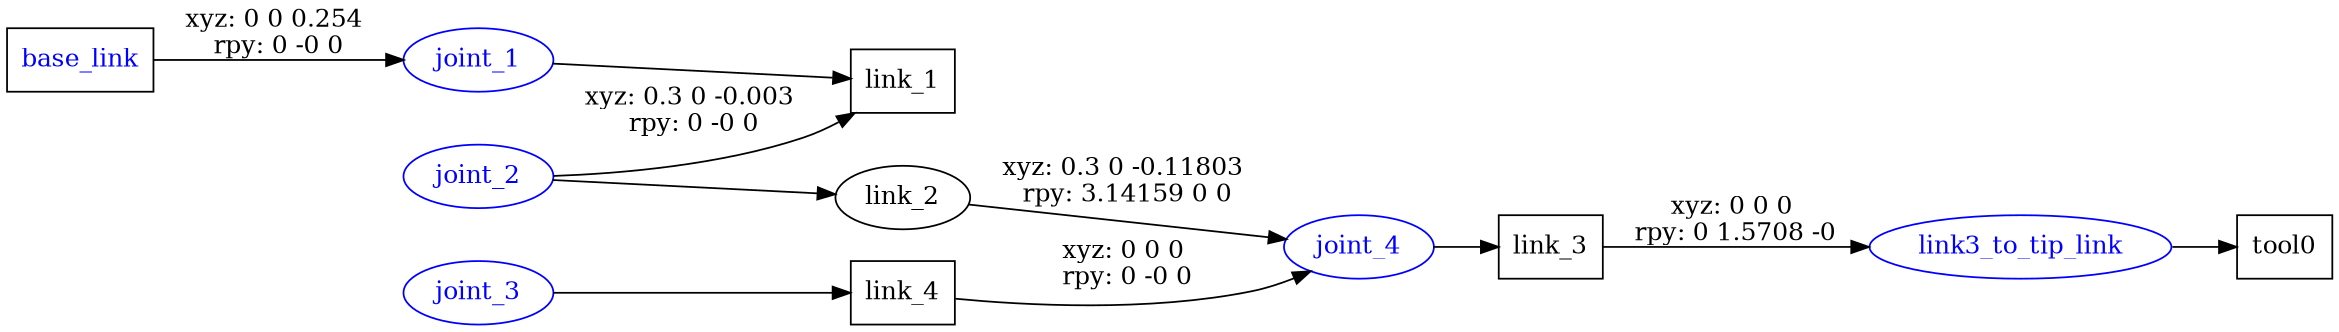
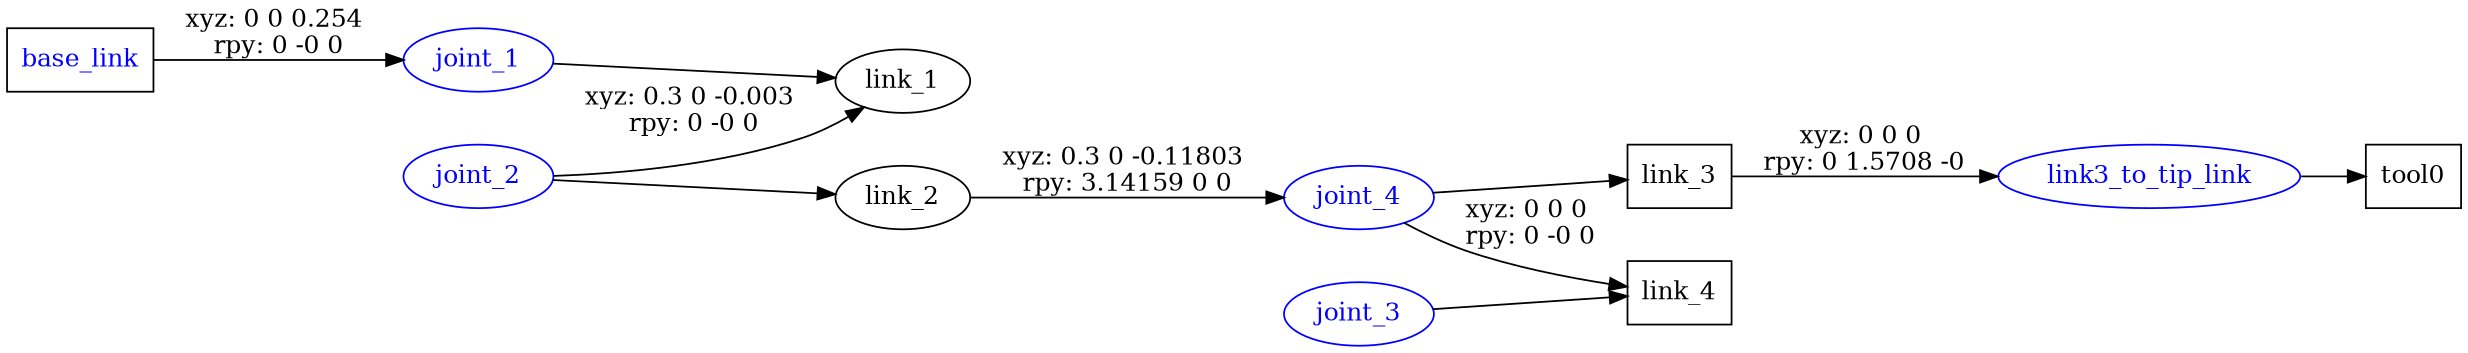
node "link_1": shape box -> ellipse
edge "link_4" -> "joint_4": reversed
